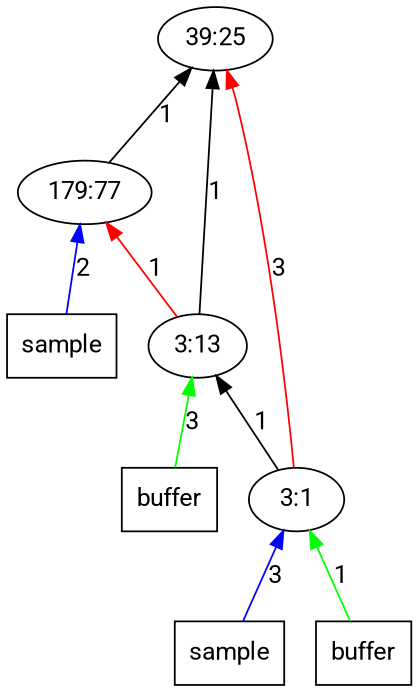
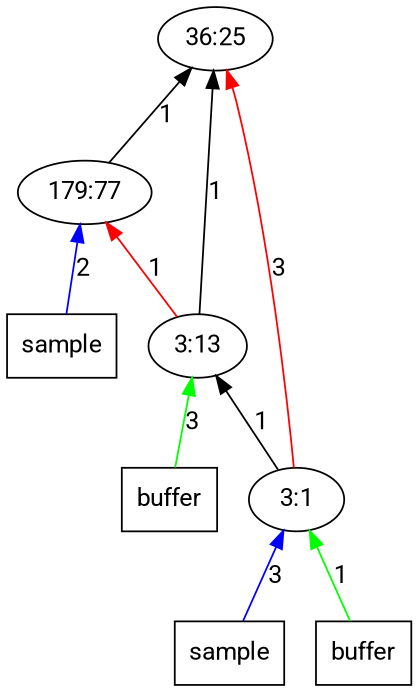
node "39:25": label "39:25" -> "36:25"
